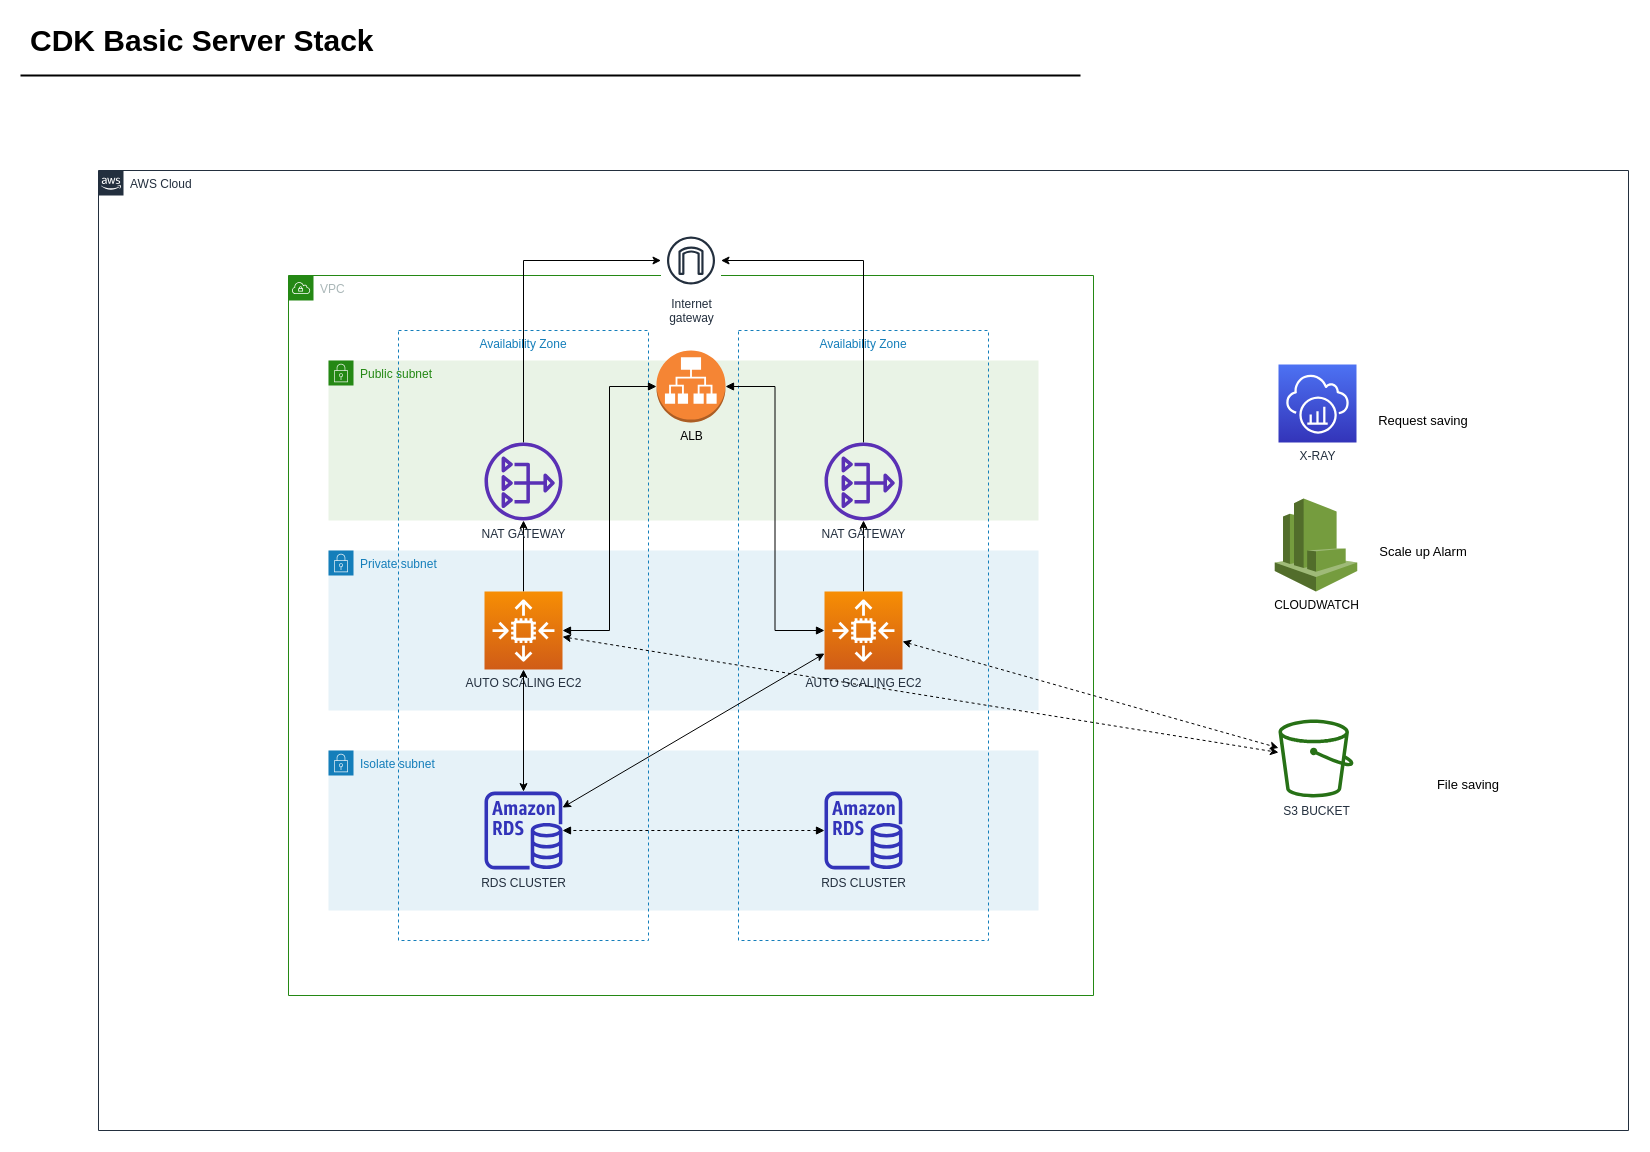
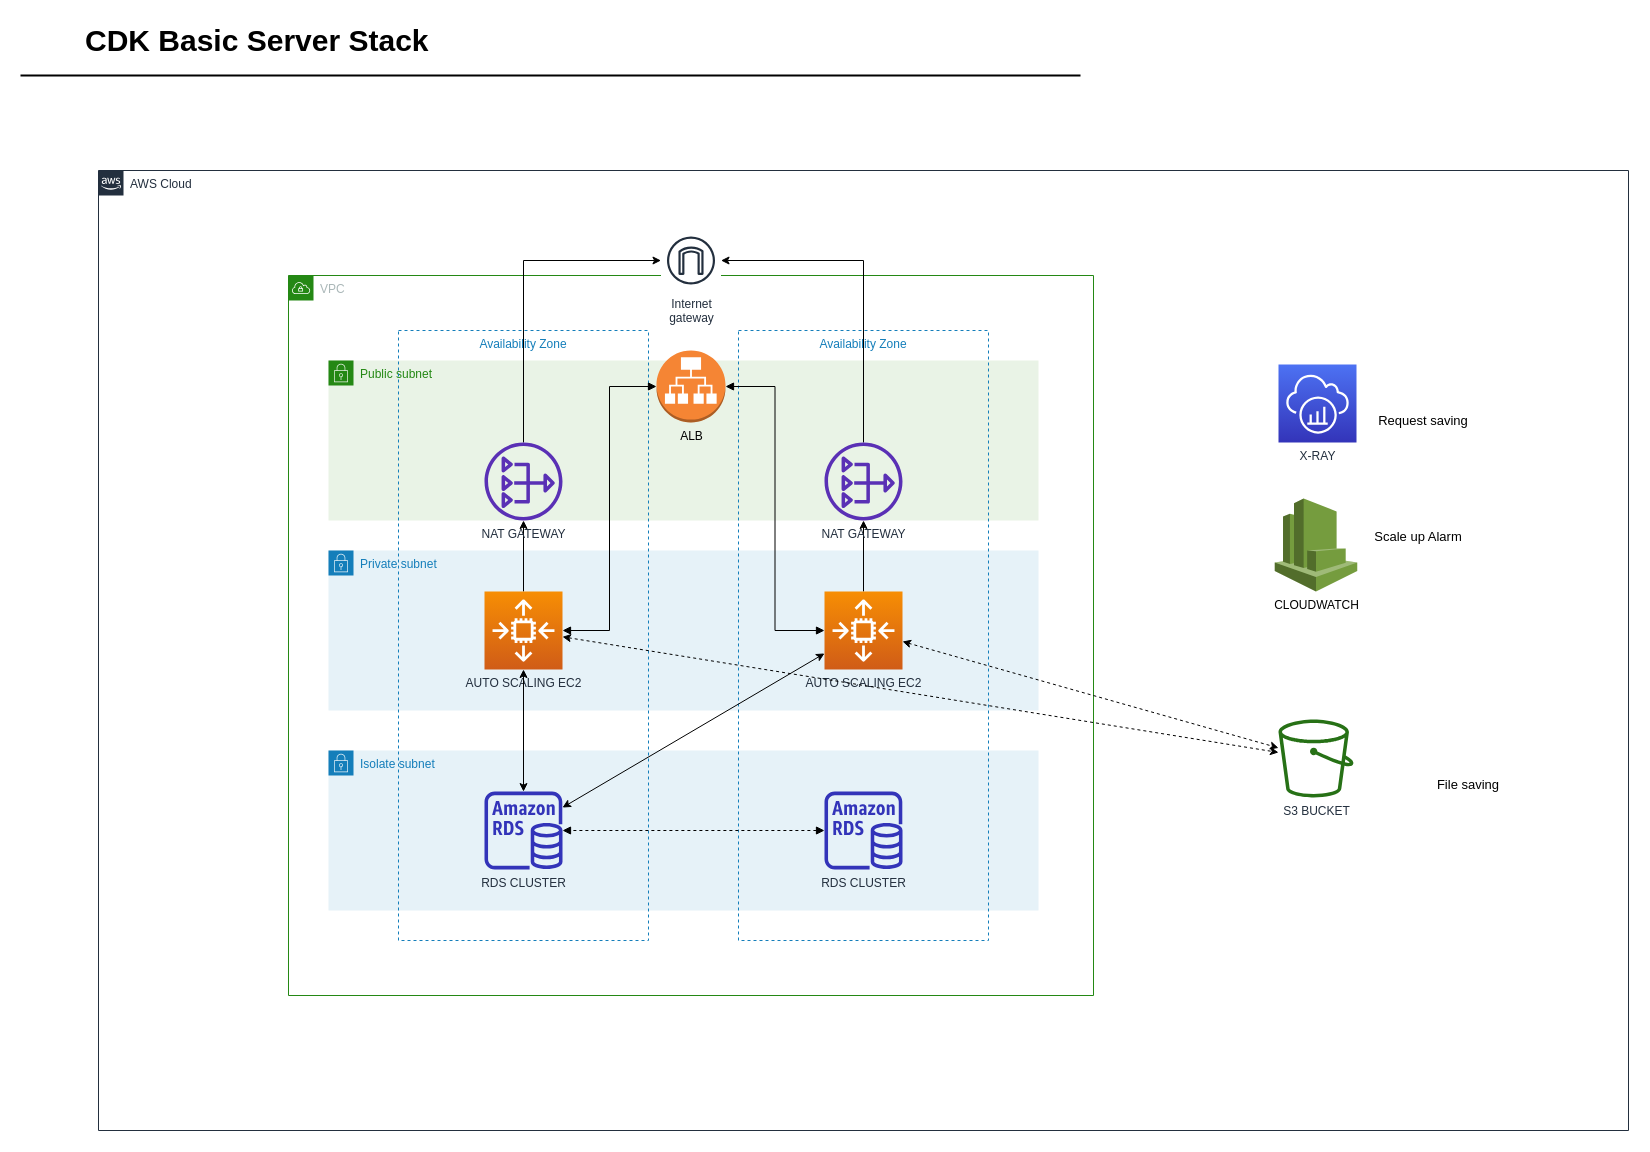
node "CDK Basic Server Stack": moved (209, 41) -> (264, 41)
node "Scale up Alarm": moved (1424, 552) -> (1419, 537)
